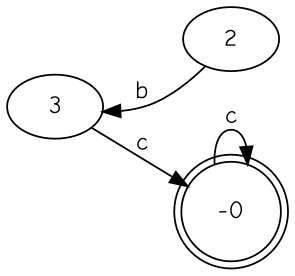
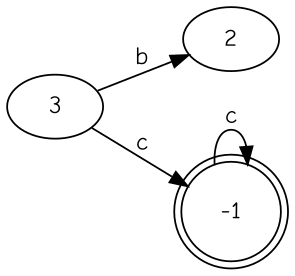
edge "2" -> "3": reversed
node "-0": label "-0" -> "-1"
